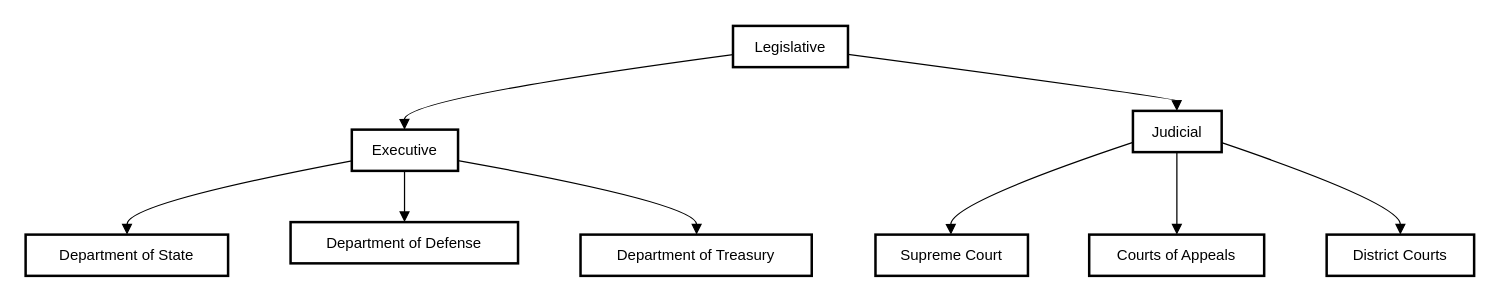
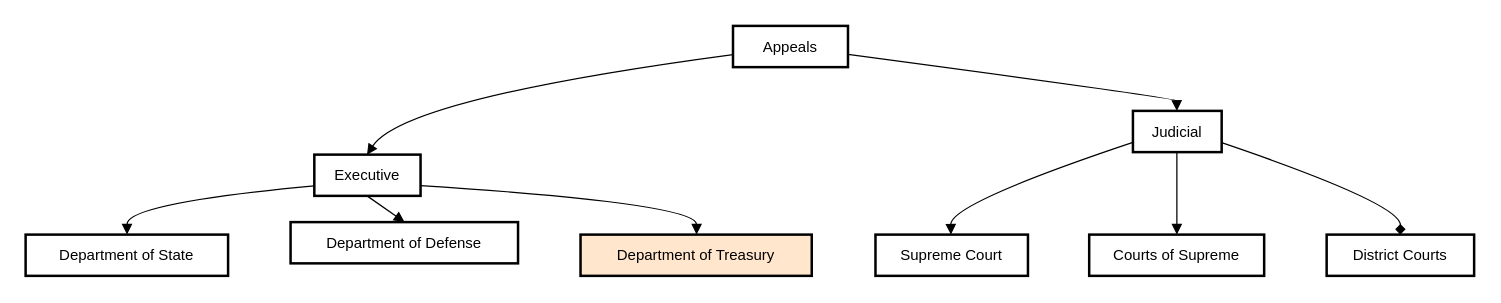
node "Legislative": label "Legislative" -> "Appeals"
node "Executive": moved (405, 150) -> (368, 175)
edge "Judicial" -> "District Courts": arrowhead block -> diamond
node "Department of Treasury": fillcolor #ffffff -> #ffe6cc
node "Courts of Appeals": label "Courts of Appeals" -> "Courts of Supreme"
